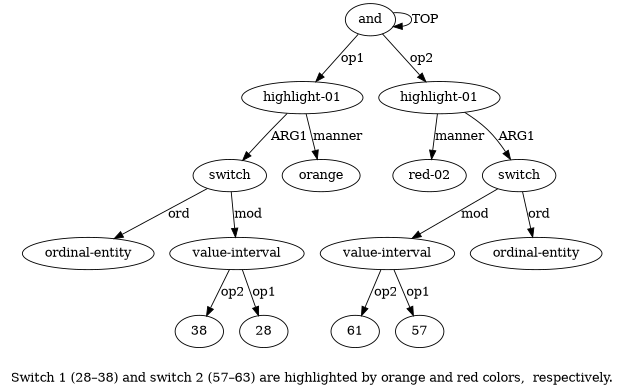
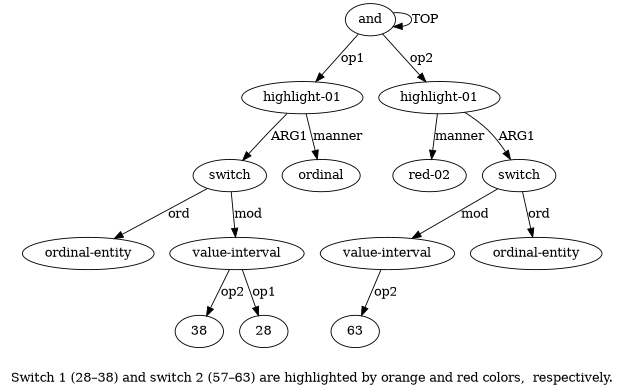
node "orange": label "orange" -> "ordinal"
node "61": label "61" -> "63"
node "57": removed
